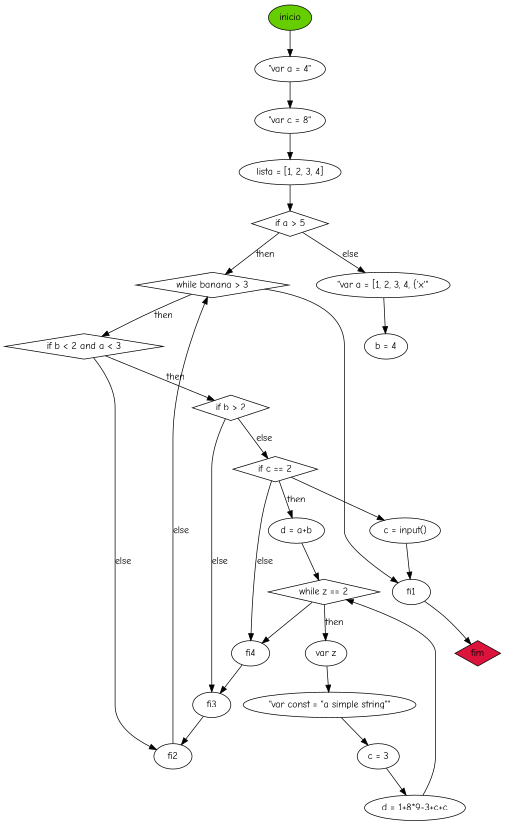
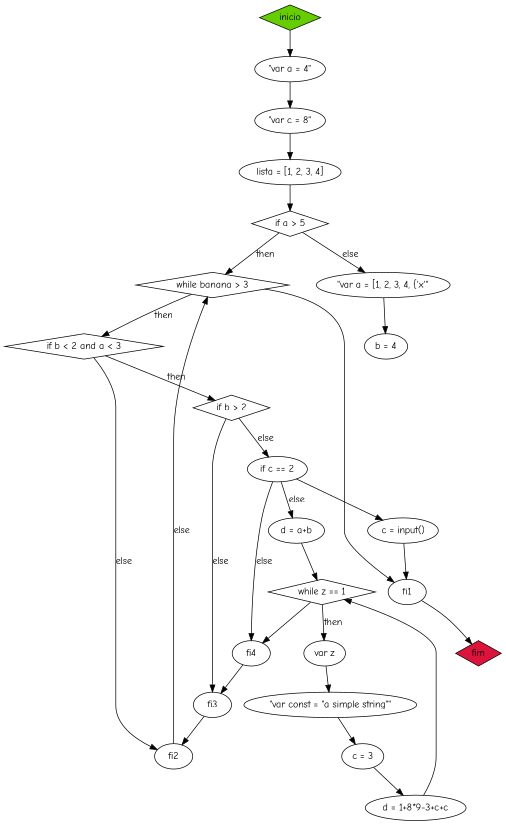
node "inicio": shape ellipse -> diamond
node "if c == 2": shape diamond -> ellipse
edge "if c == 2" -> "d = a+b": label "then" -> "else"
node "while z == 2": label "while z == 2" -> "while z == 1"
